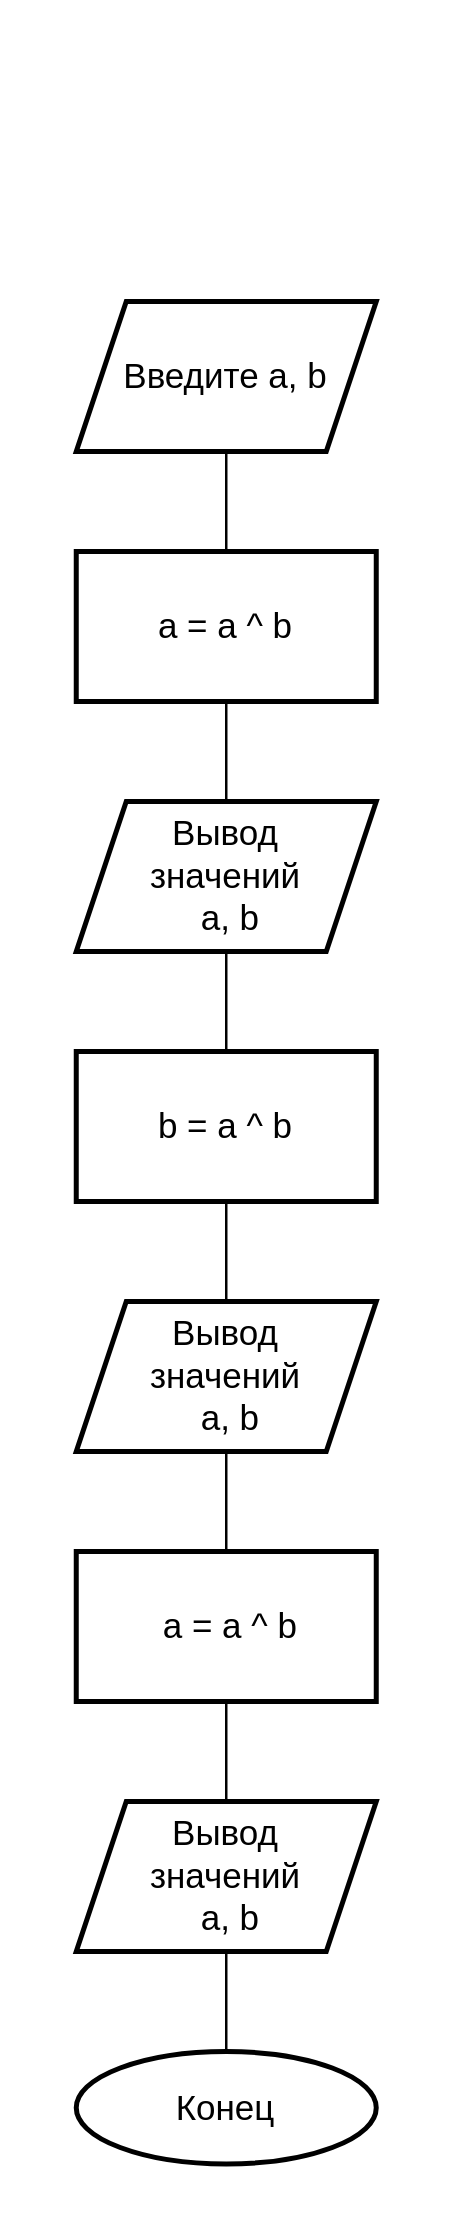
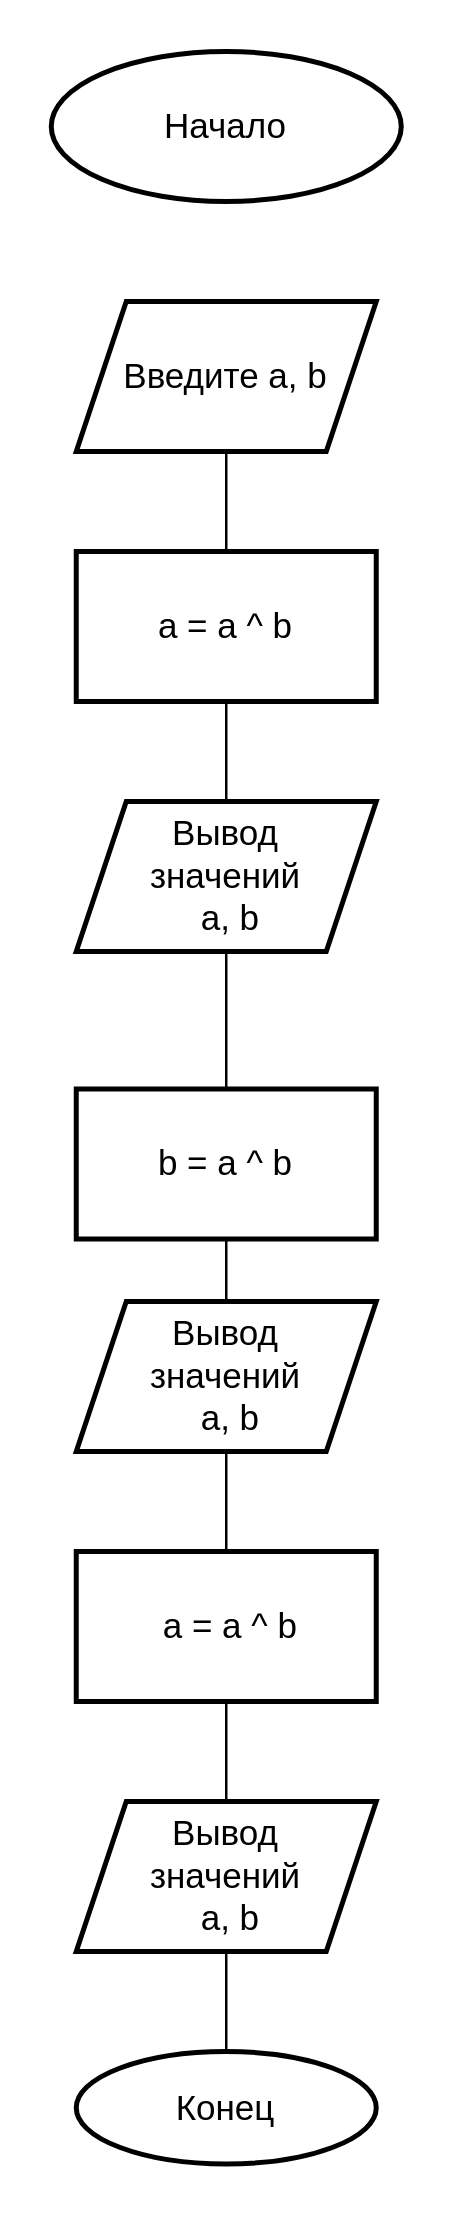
node "Начало": added
node "b = a ^ b": moved (226, 1126) -> (226, 1164)
